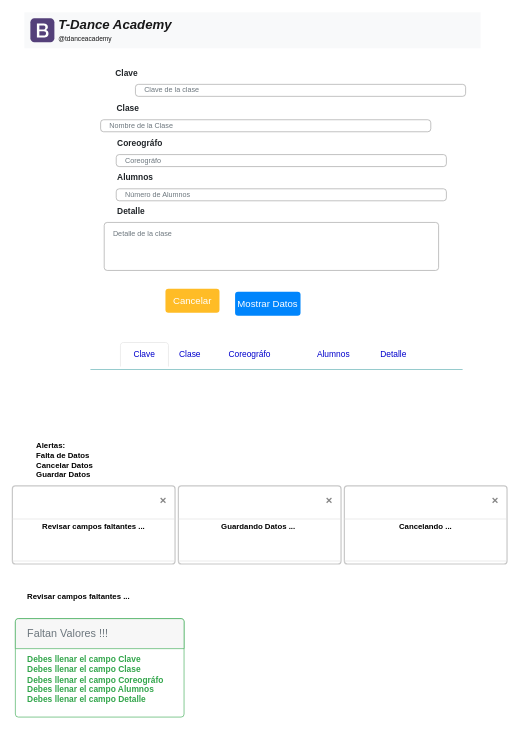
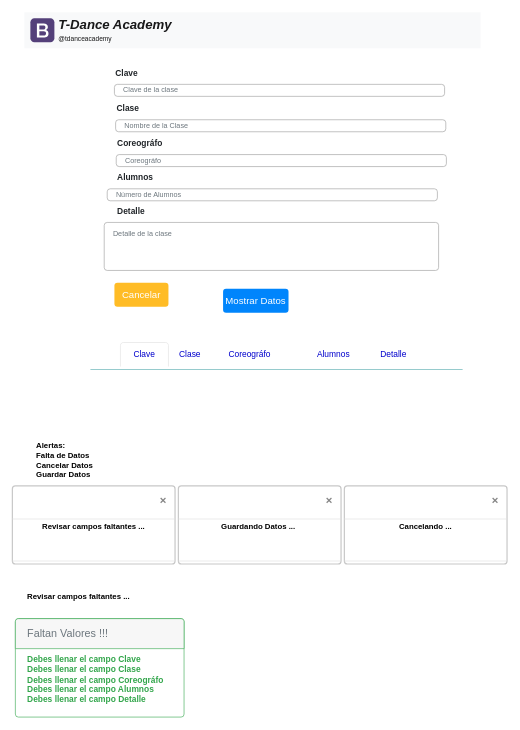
node "Clave de la clase": moved (300, 90) -> (279, 90)
node "Nombre de la Clase": moved (266, 126) -> (281, 126)
node "Número de Alumnos": moved (281, 195) -> (272, 195)
node "Cancelar": moved (192, 301) -> (141, 295)
node "Mostrar Datos": moved (268, 304) -> (256, 301)
